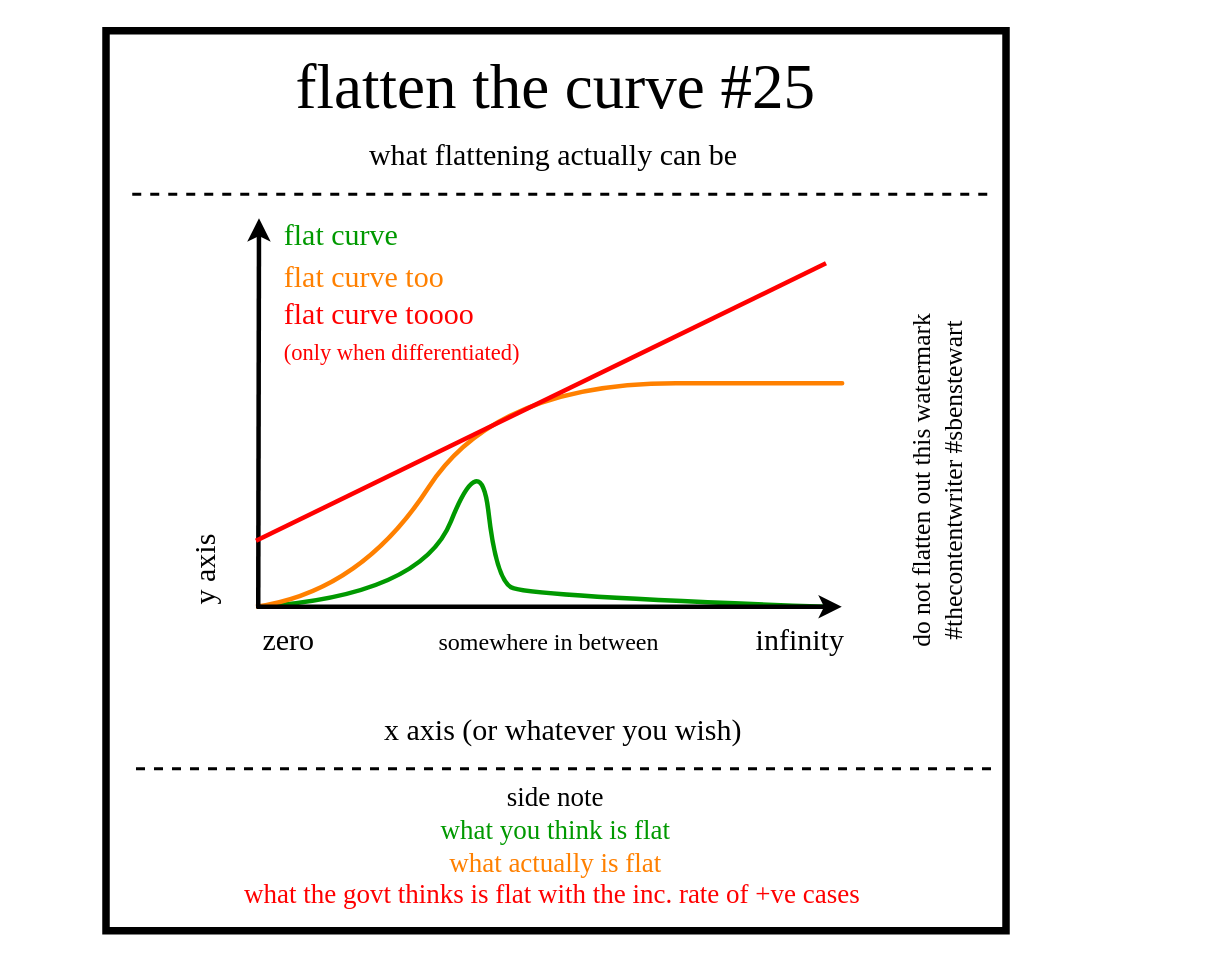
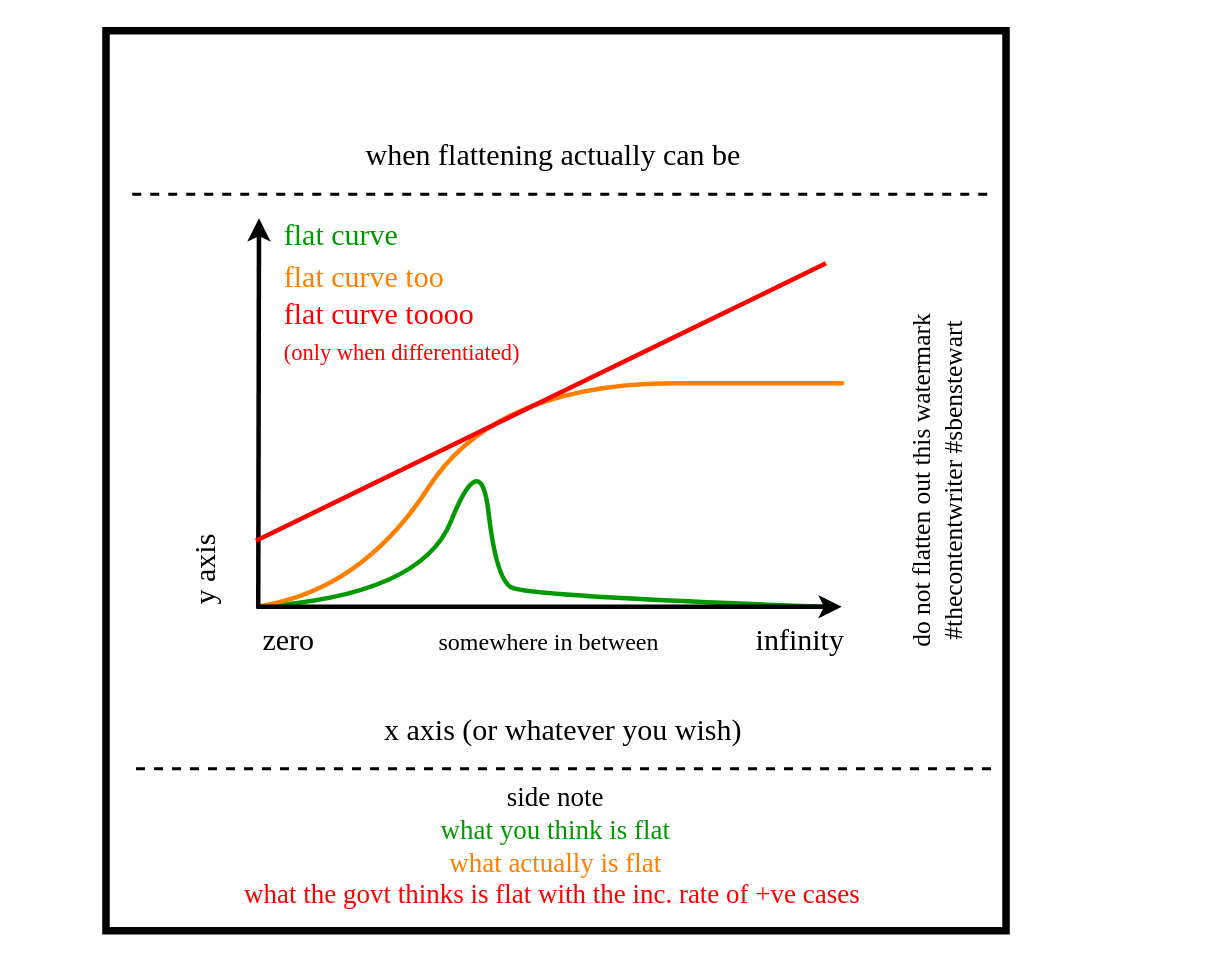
node "flatten the curve #25": removed
node "what flattening actually can be": label "what flattening actually can be" -> "when flattening actually can be"
